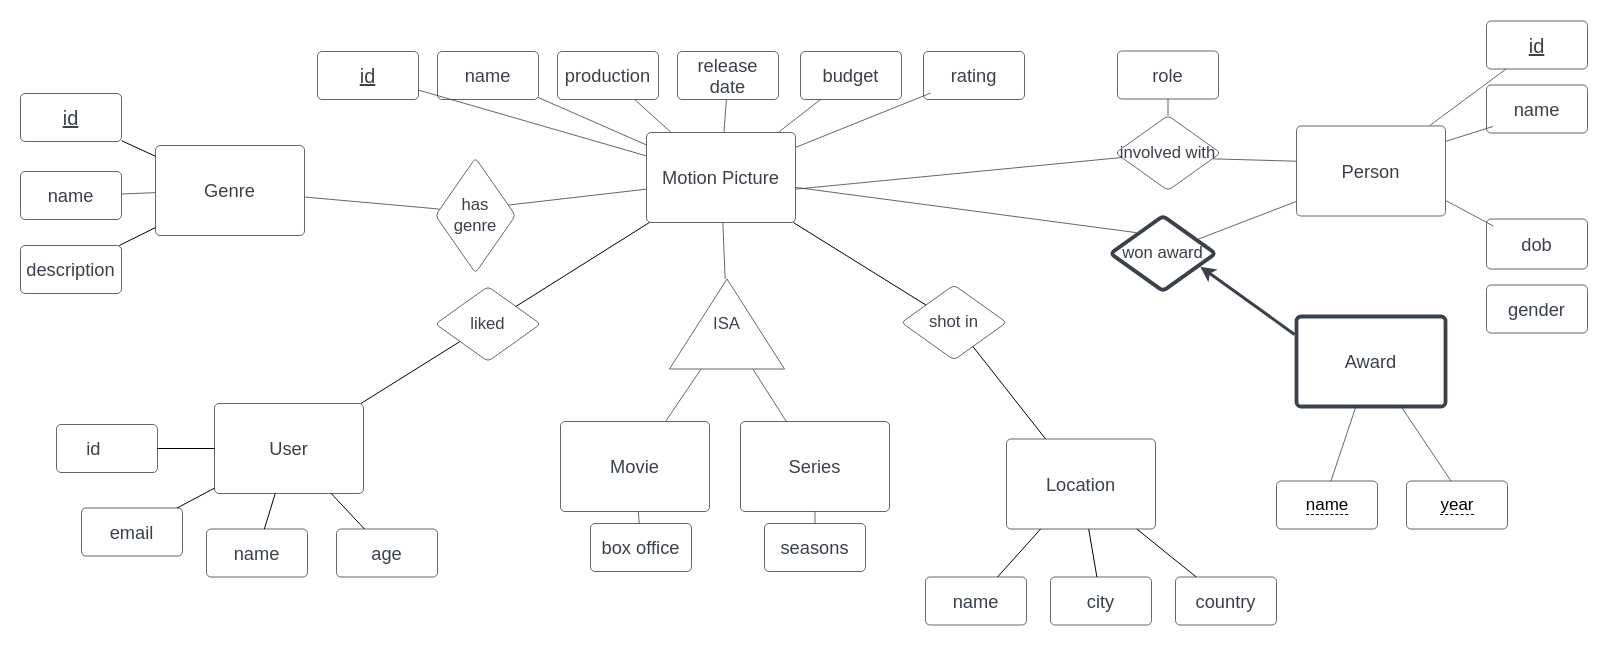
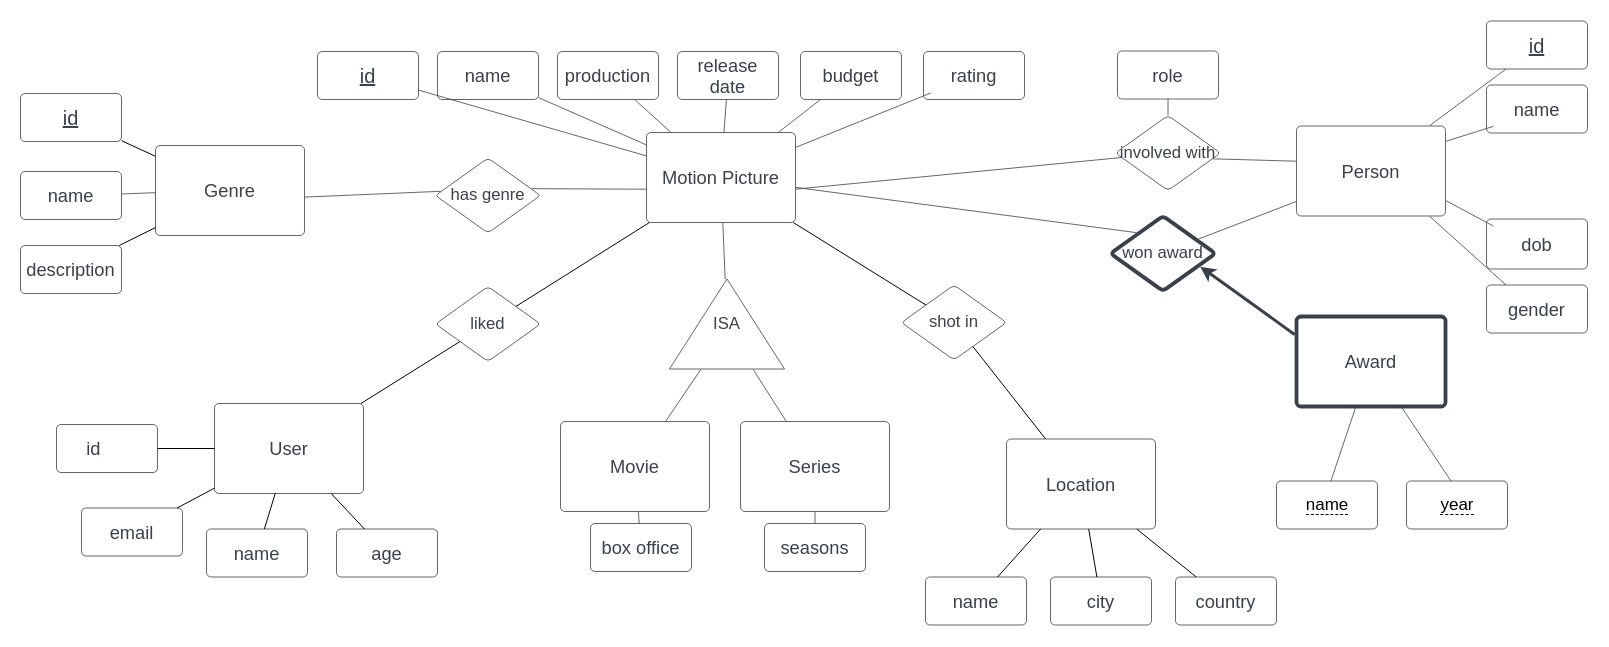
node "has genre": size 80x115 -> 105x75
edge "Person" -- "gender": added
